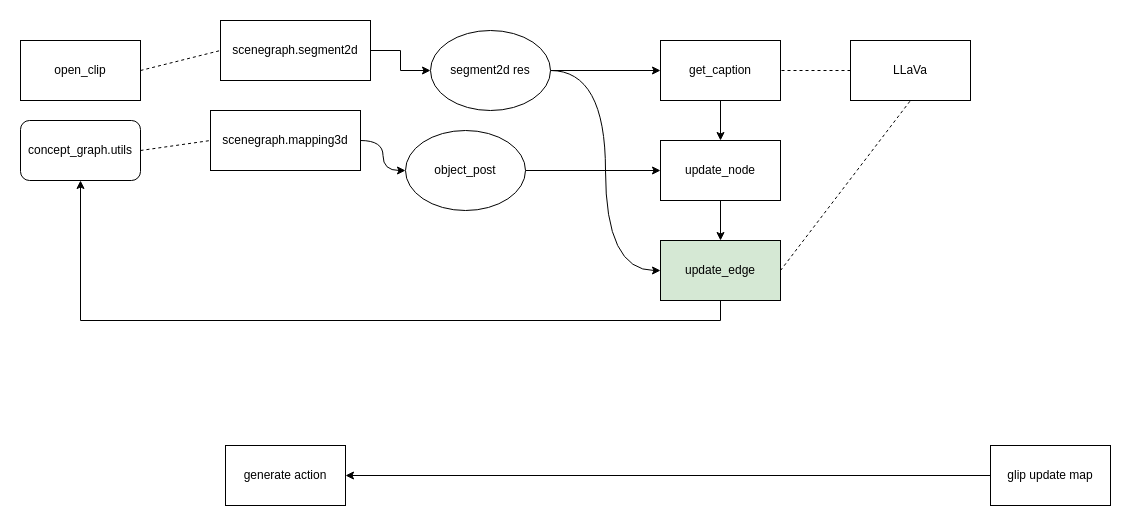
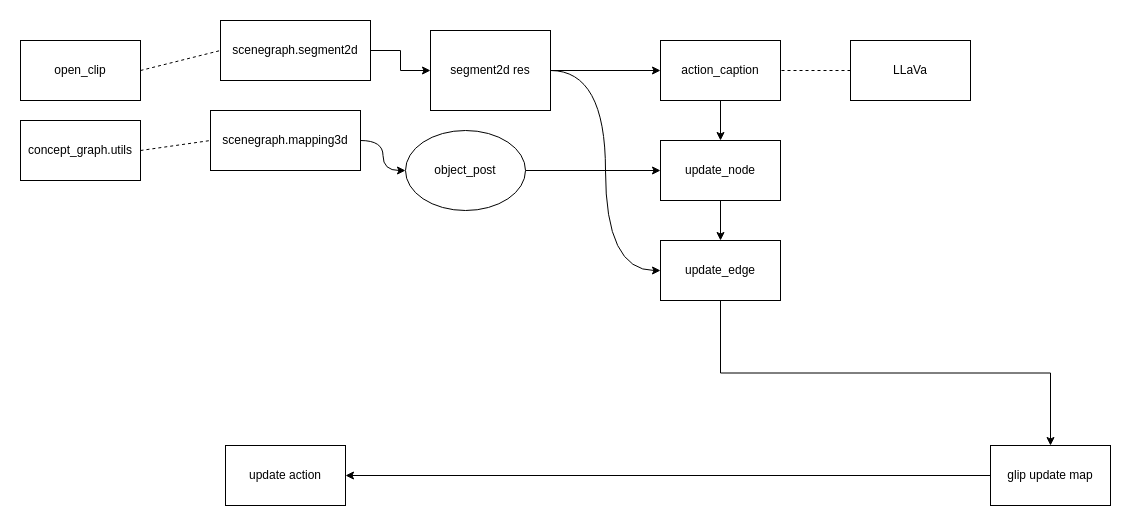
node "segment2d res": shape ellipse -> rectangle
node "get_caption": label "get_caption" -> "action_caption"
node "concept_graph.utils": shape rounded rectangle -> rectangle
edge "LLaVa" -- "update_edge": removed
node "update_edge": fillcolor #d5e8d4 -> #ffffff
edge "update_edge" -> "concept_graph.utils": now "update_edge" -> "glip update map"
node "generate action": label "generate action" -> "update action"
